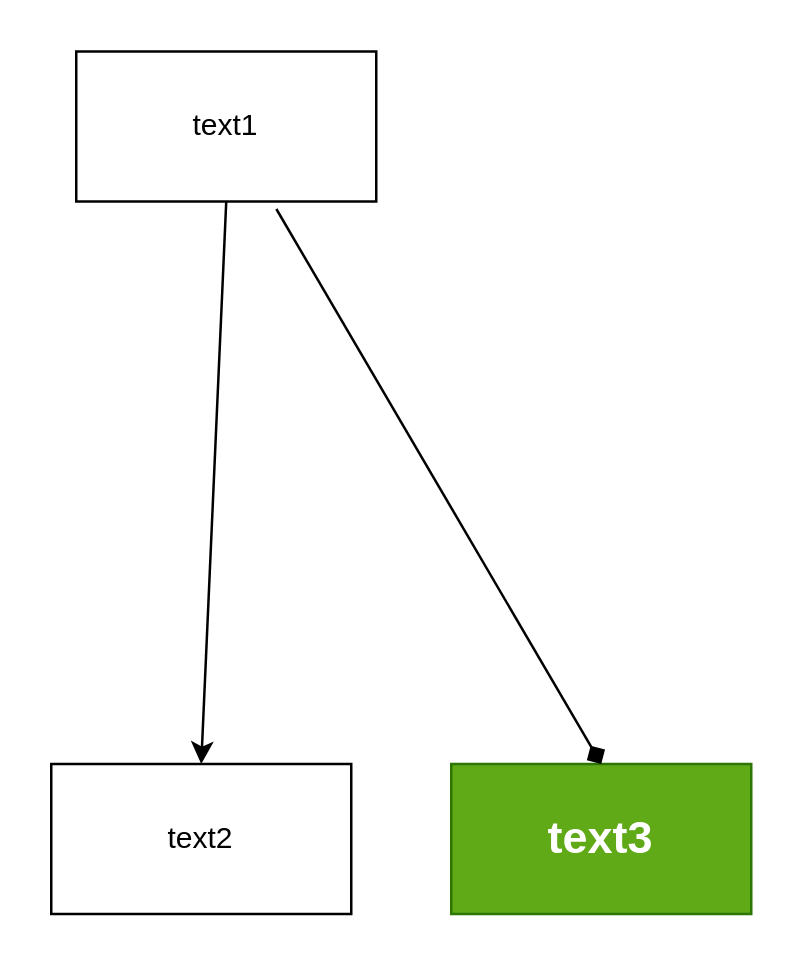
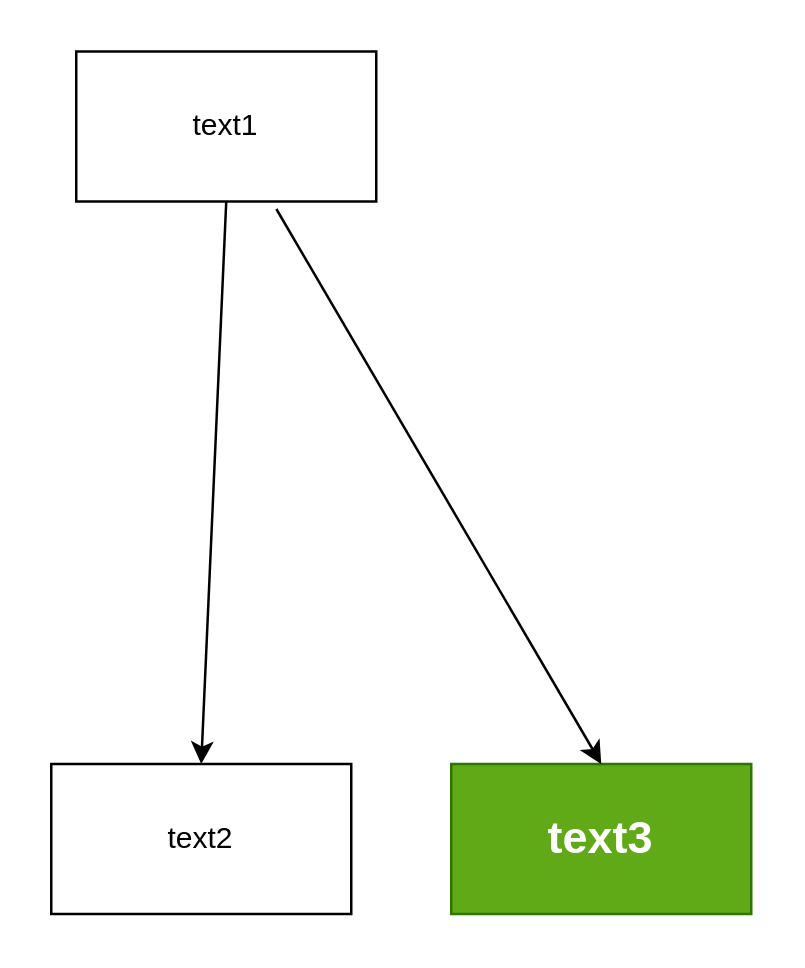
edge "text1" -> "text3": arrowhead diamond -> classic
